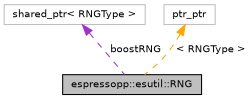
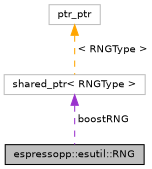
edge "espressopp::esutil::RNG" -> "ptr_ptr": now "shared_ptr< RNGType >" -> "ptr_ptr"
